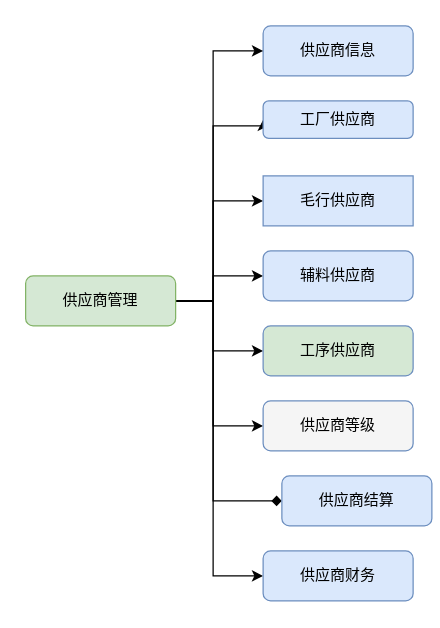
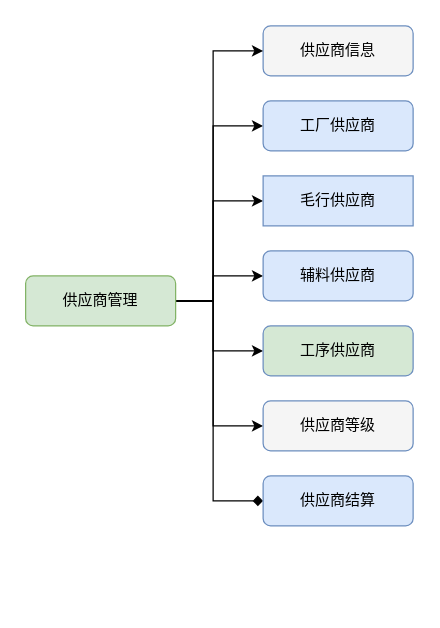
node "供应商信息": fillcolor #dae8fc -> #f5f5f5
node "工厂供应商": size 150x38 -> 150x50
node "供应商结算": moved (357, 501) -> (338, 501)
edge "供应商管理" -> "供应商财务": removed
node "供应商财务": removed
